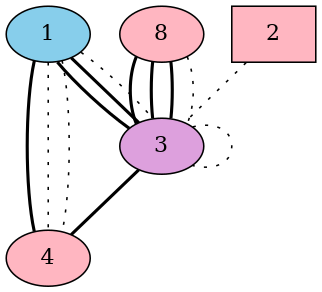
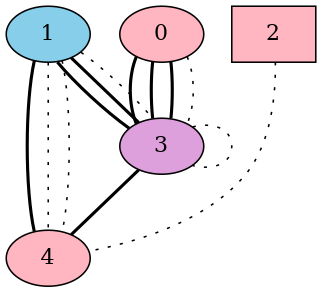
node "8": label "8" -> "0"
edge "2" -- "3": now "2" -- "4"
